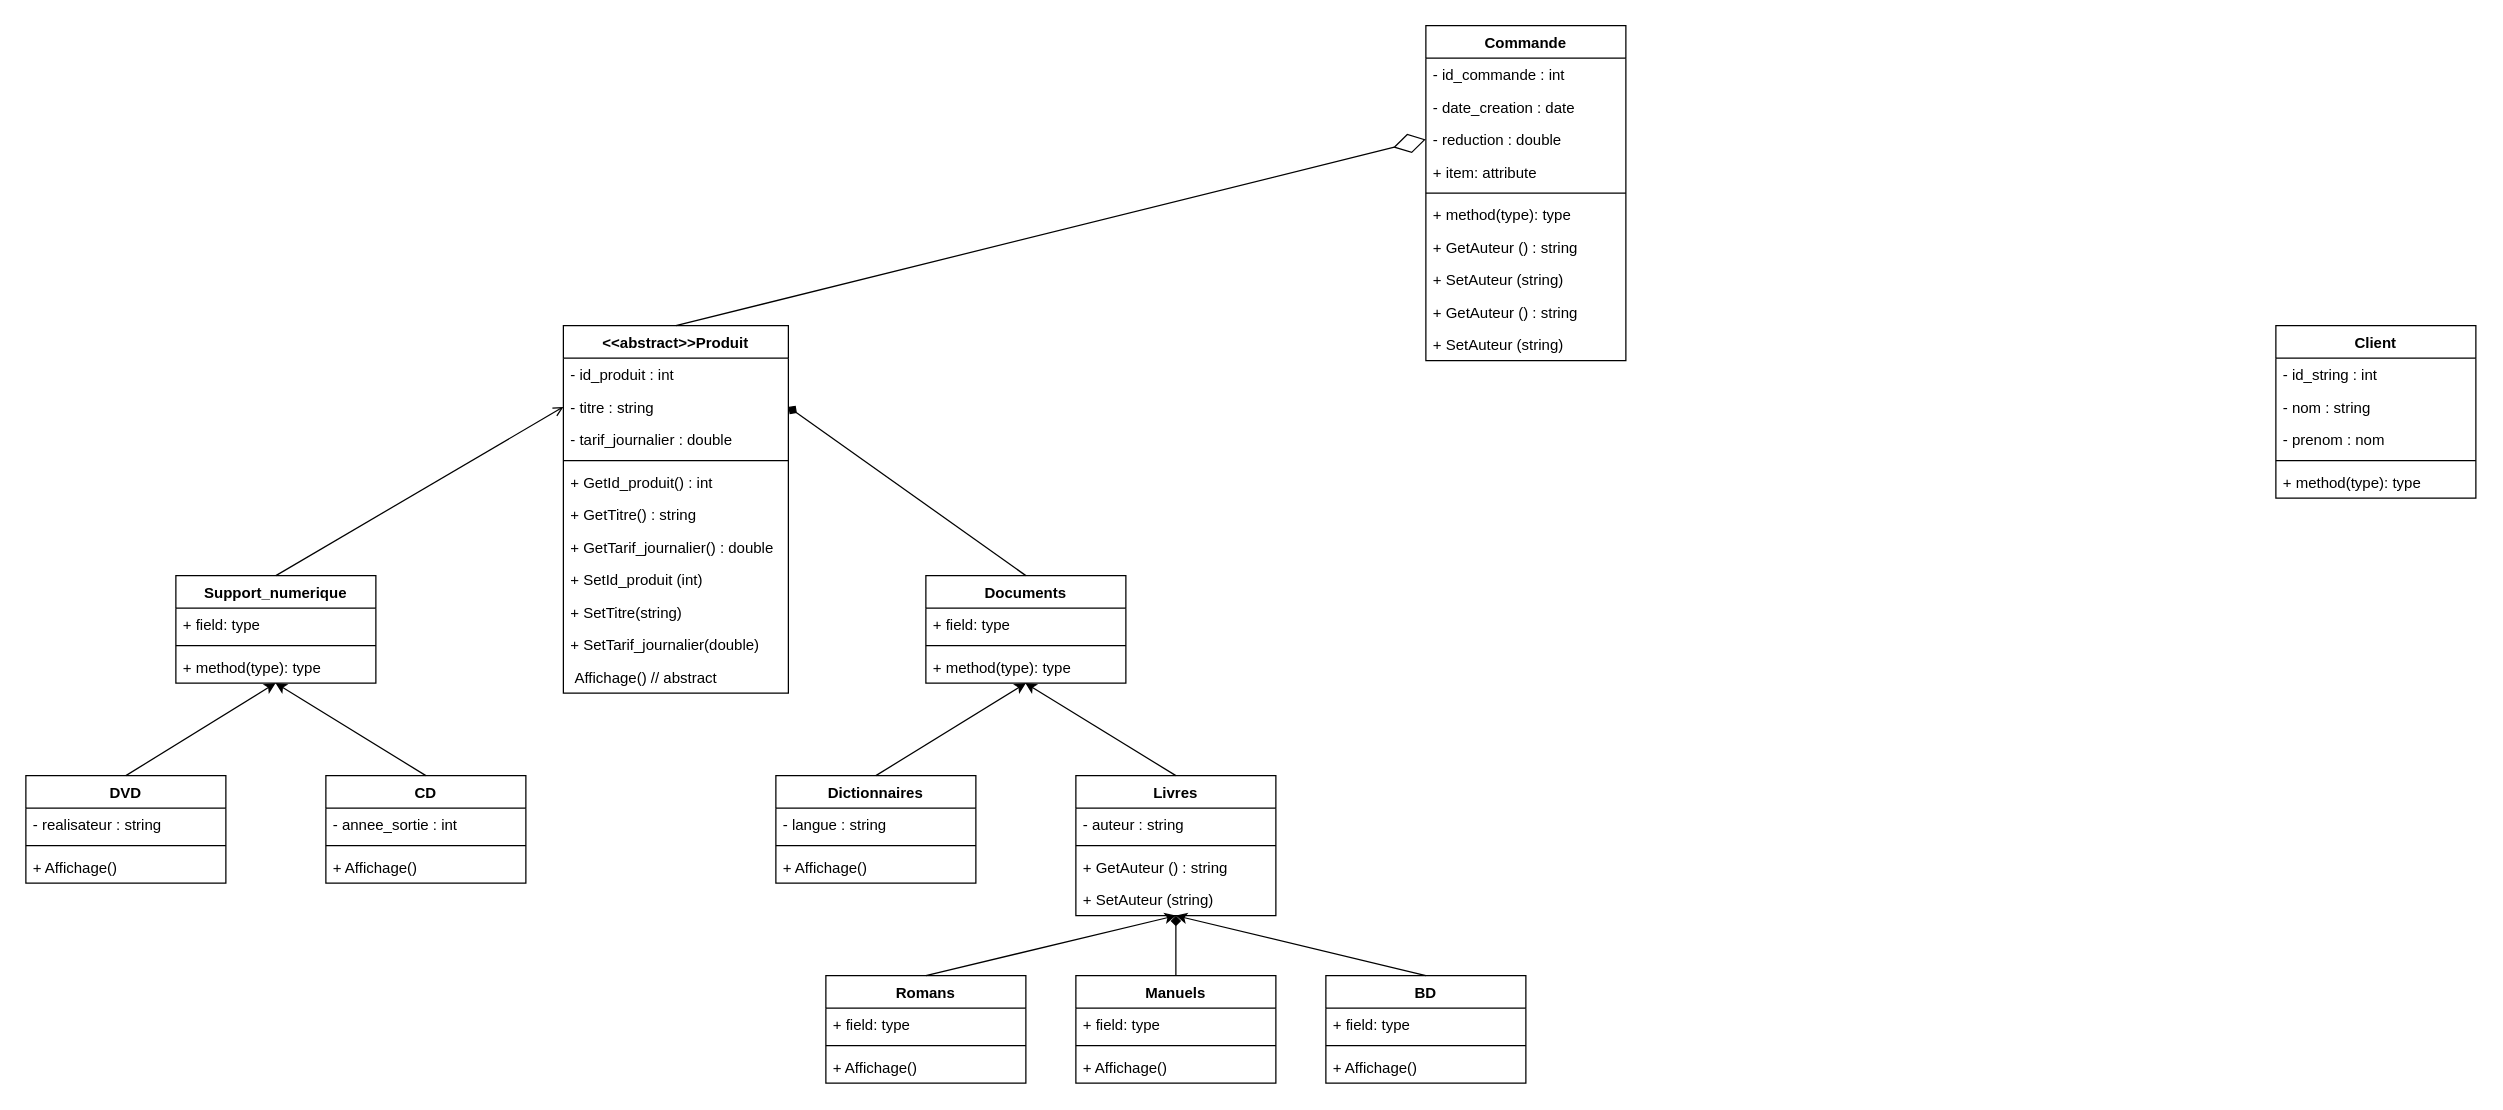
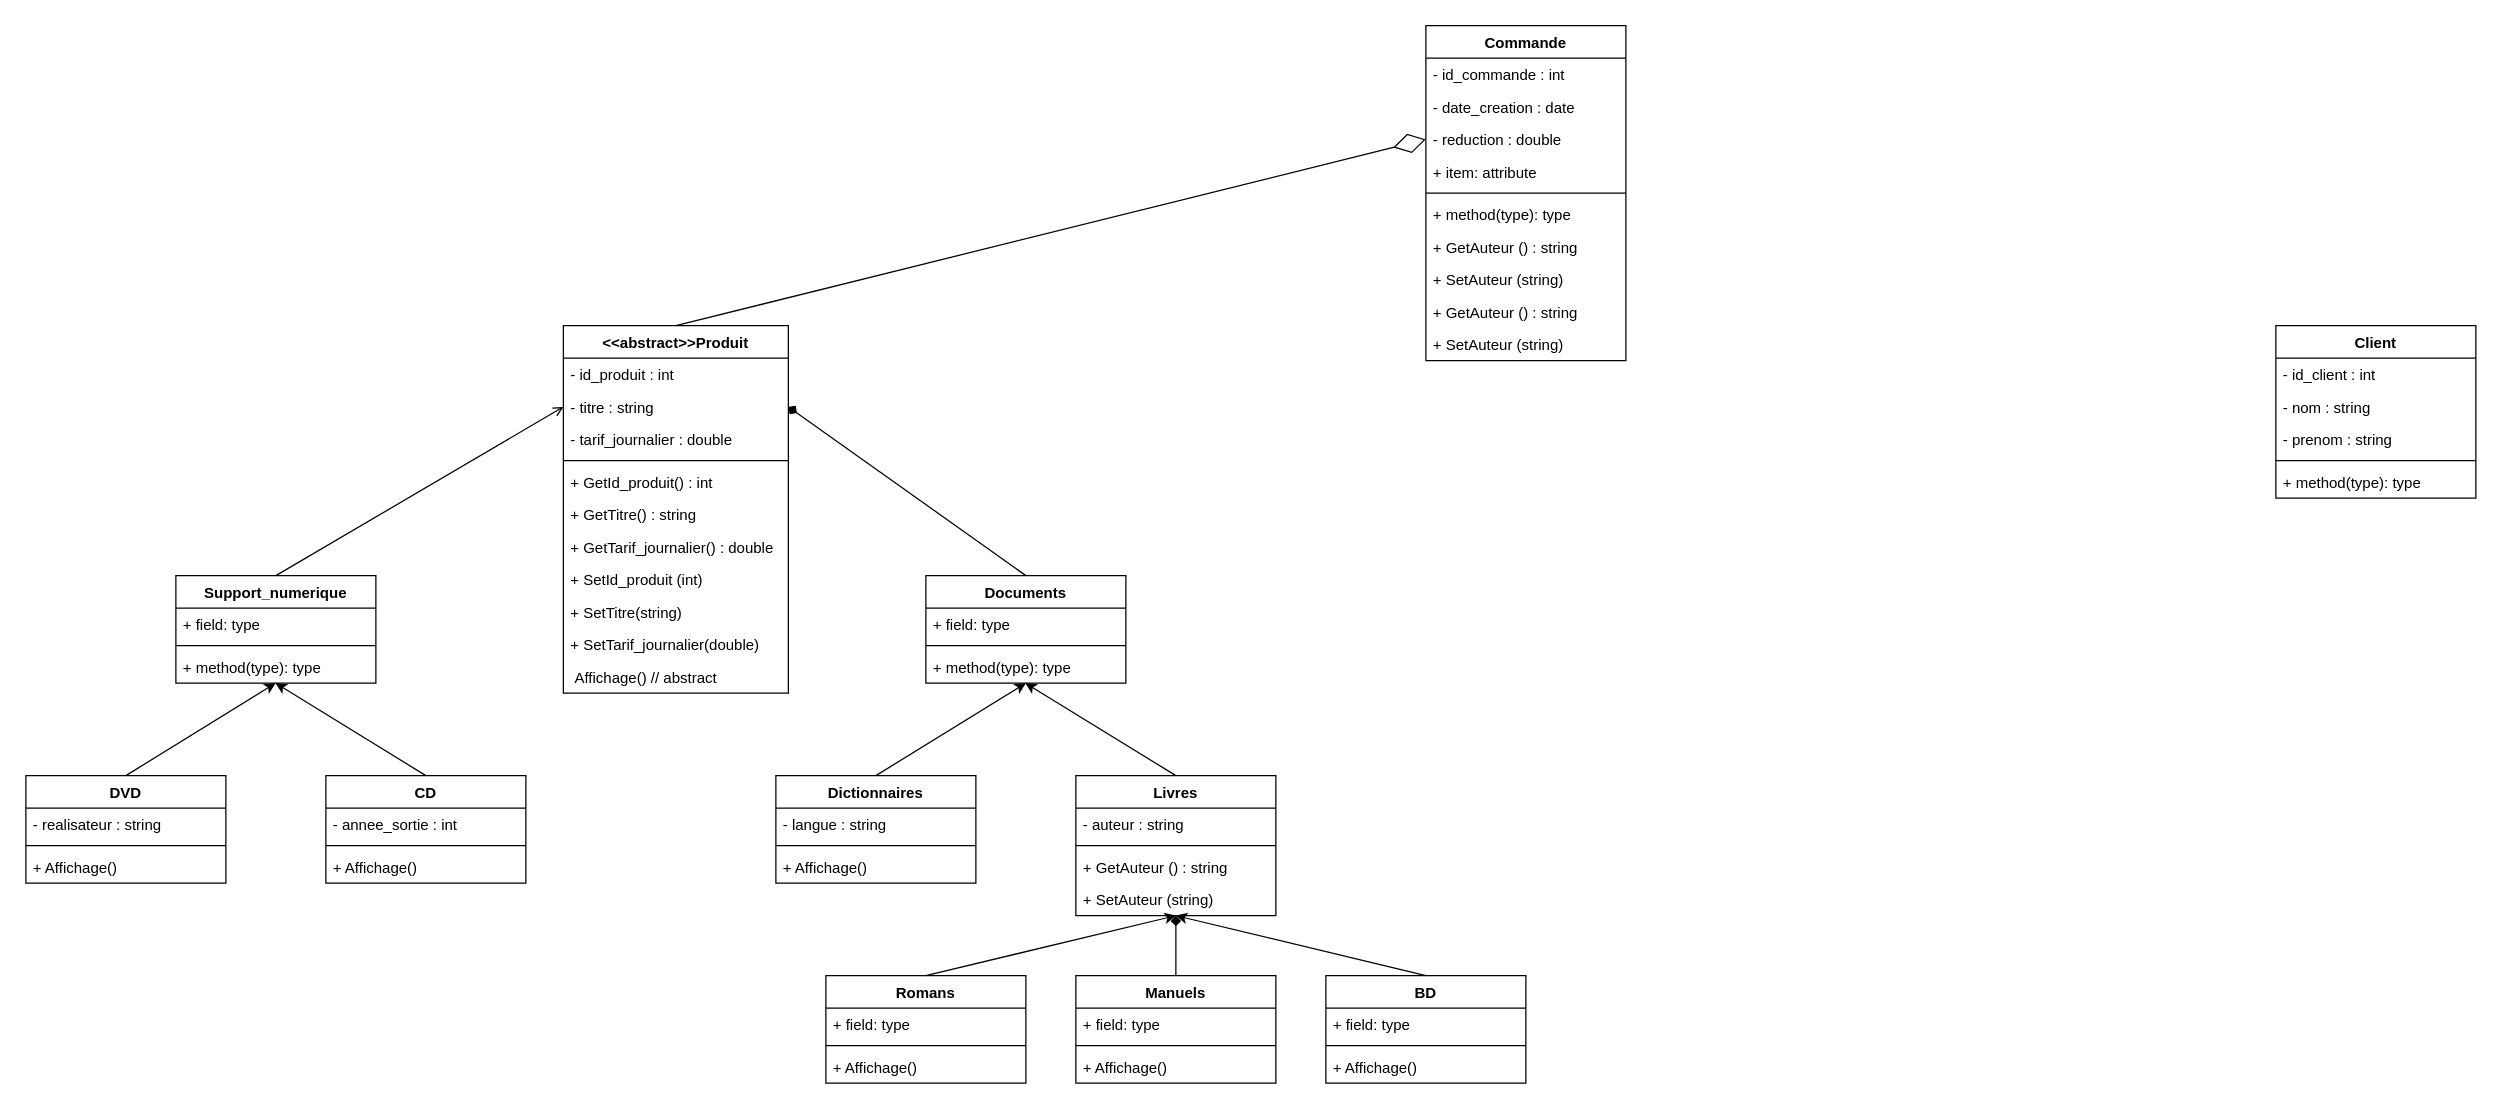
node "- id_string : int": label "- id_string : int" -> "- id_client : int"
node "- prenom : nom": label "- prenom : nom" -> "- prenom : string"
